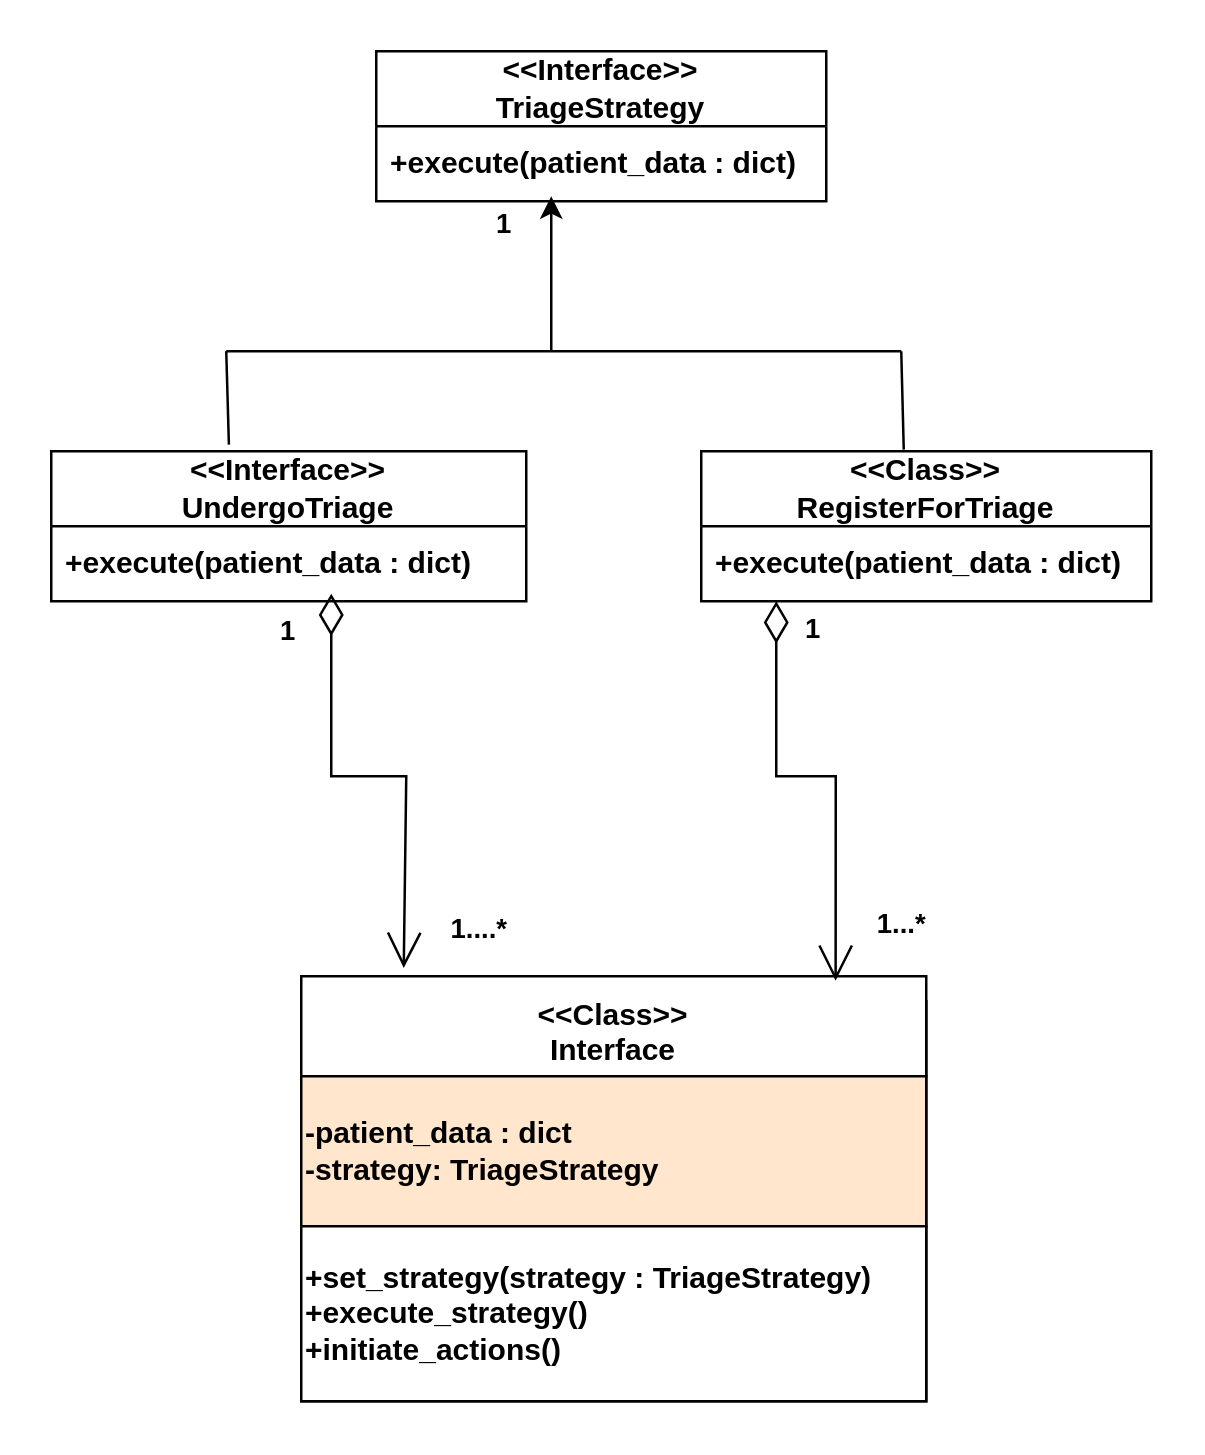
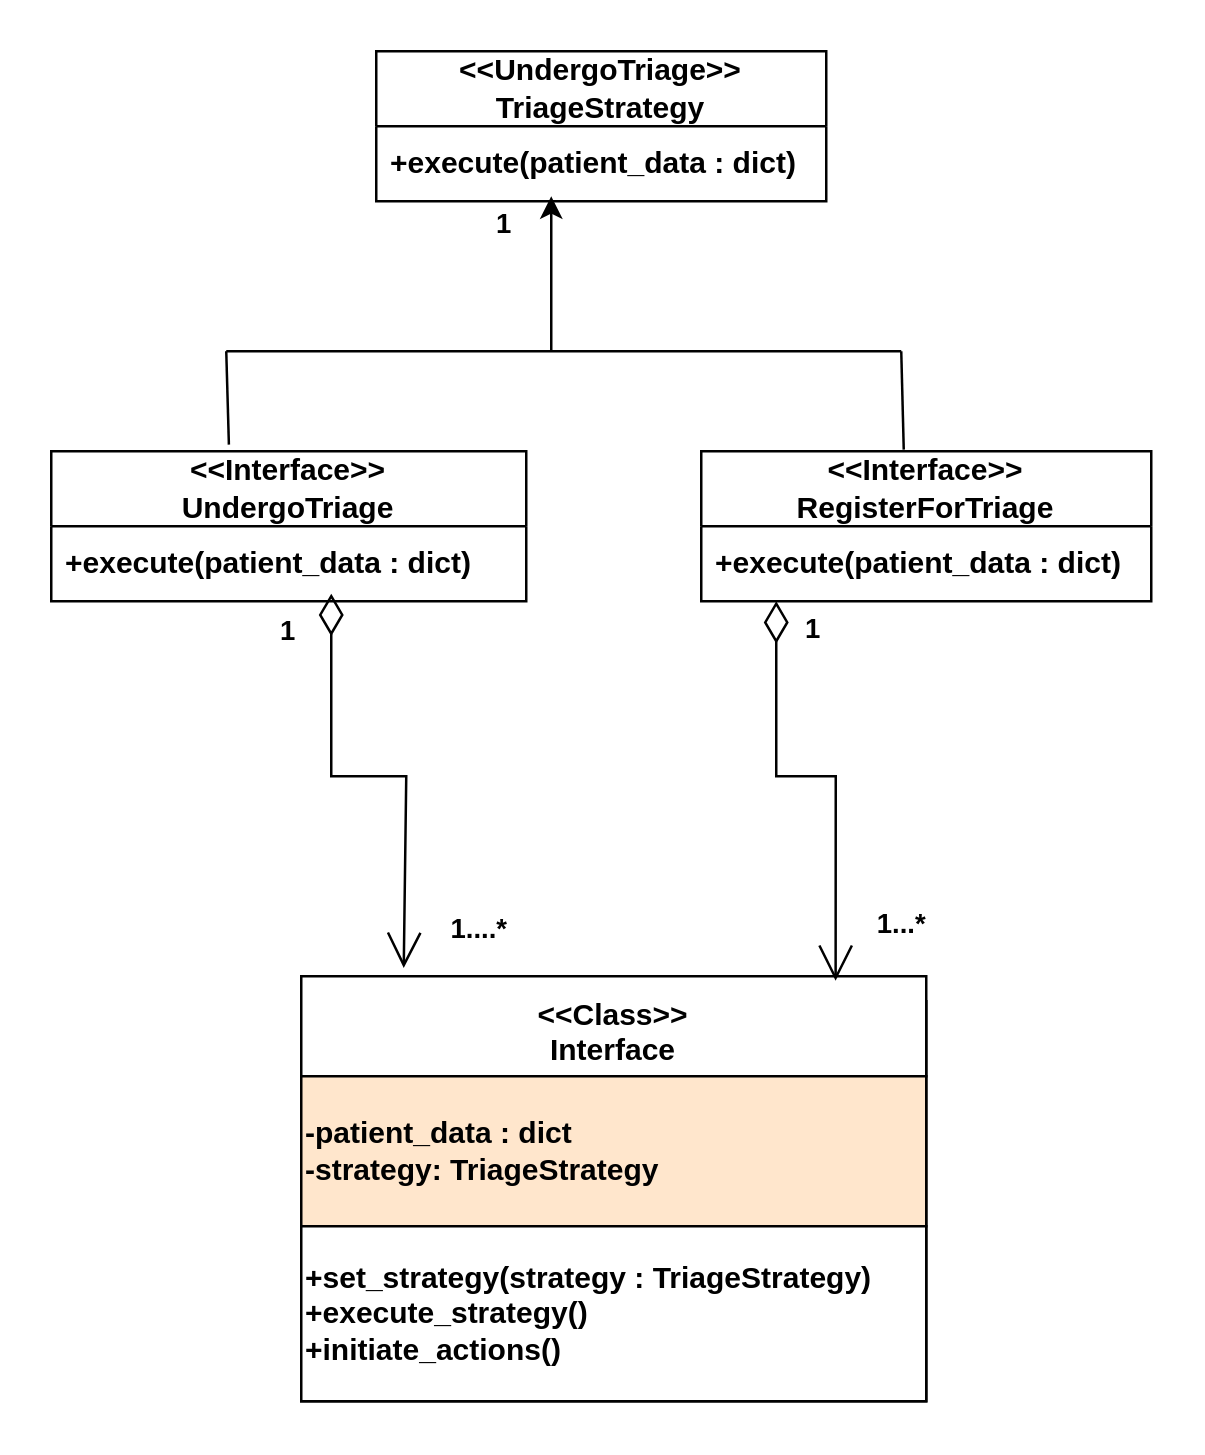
node "<<Interface>> TriageStrategy": label "<<Interface>> TriageStrategy" -> "<<UndergoTriage>> TriageStrategy"
node "<<Class>> RegisterForTriage": label "<<Class>> RegisterForTriage" -> "<<Interface>> RegisterForTriage"
